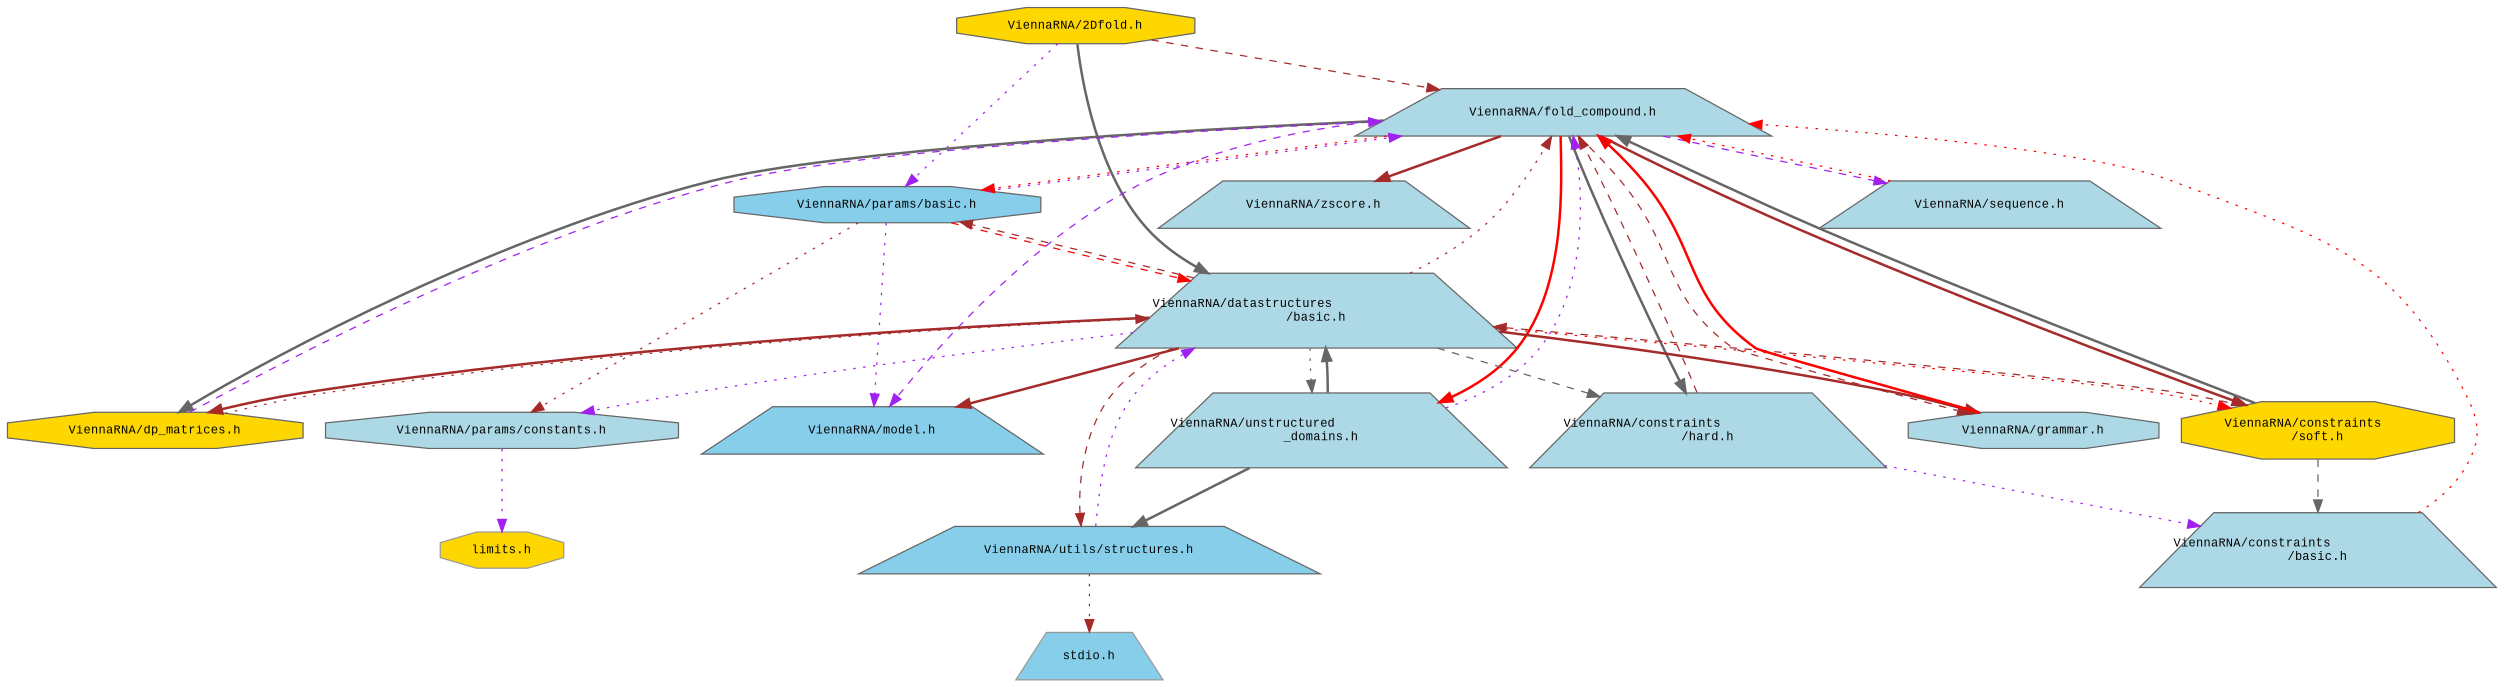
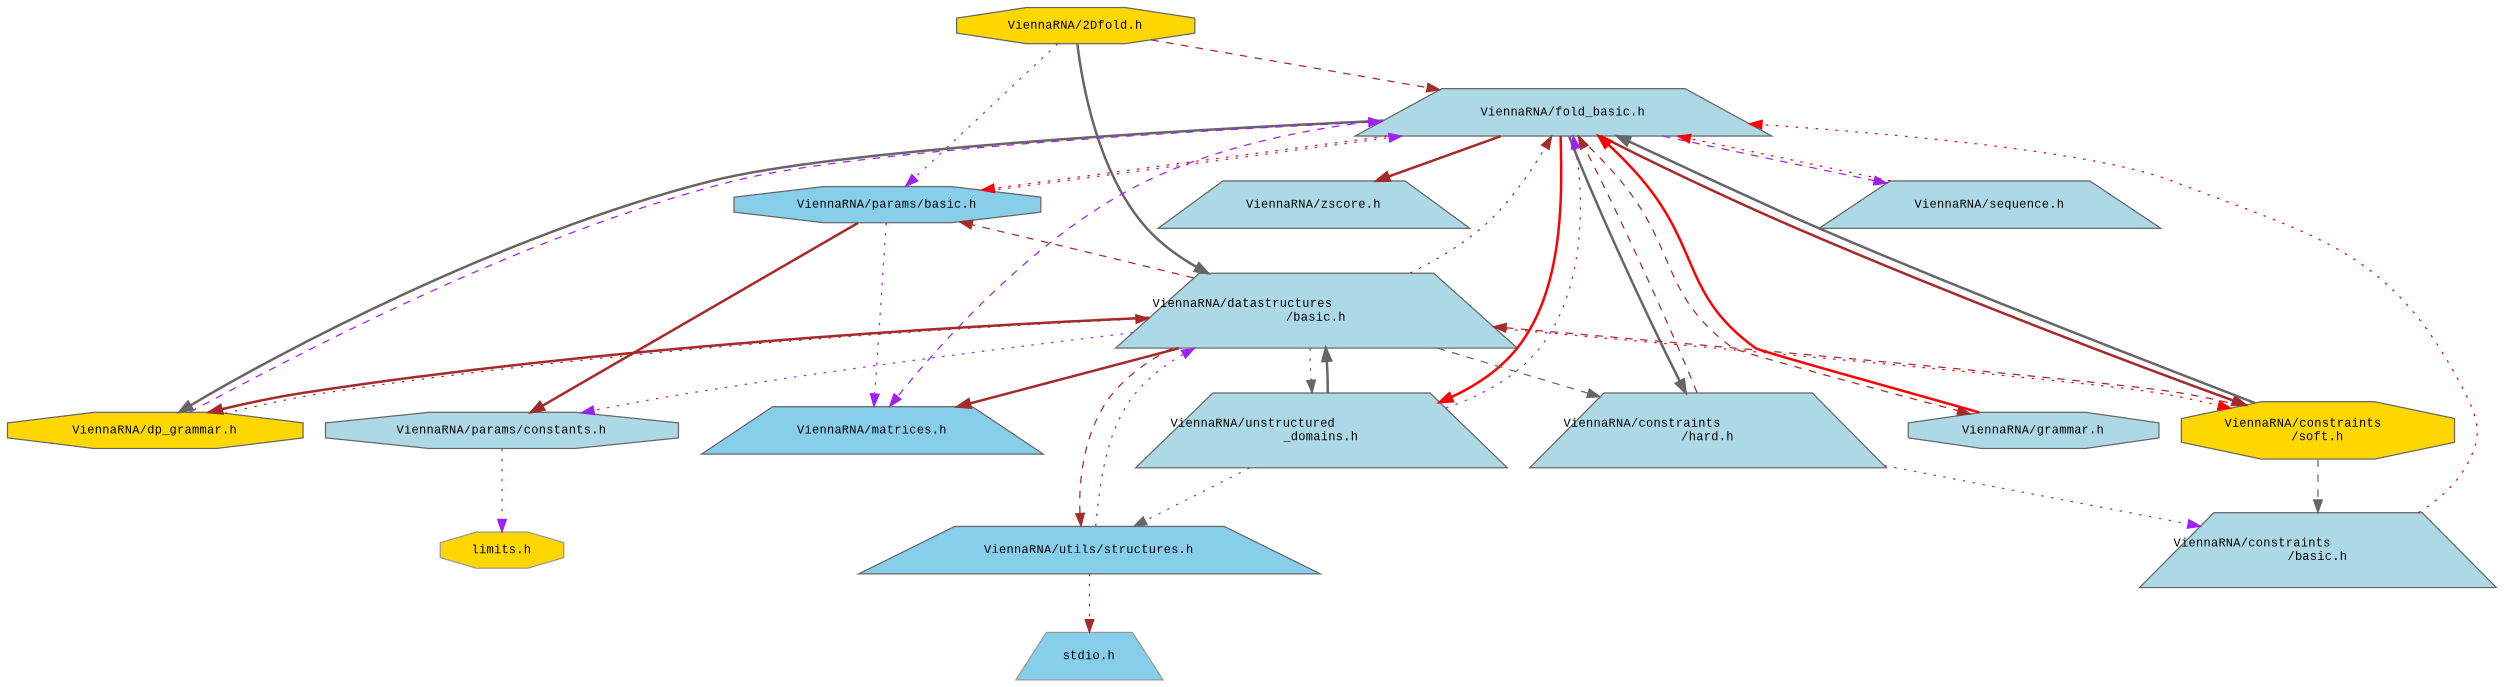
node "ViennaRNA/fold_compound.h": label "ViennaRNA/fold_compound.h" -> "ViennaRNA/fold_basic.h"
edge "ViennaRNA/params/basic.h" -> "ViennaRNA/datastructures /basic.h": removed
edge "ViennaRNA/params/basic.h" -> "ViennaRNA/params/constants.h": style dotted -> bold
edge "ViennaRNA/datastructures /basic.h" -> "ViennaRNA/grammar.h": removed
node "ViennaRNA/dp_matrices.h": label "ViennaRNA/dp_matrices.h" -> "ViennaRNA/dp_grammar.h"
node "ViennaRNA/model.h": label "ViennaRNA/model.h" -> "ViennaRNA/matrices.h"
edge "ViennaRNA/unstructured _domains.h" -> "ViennaRNA/utils/structures.h": style bold -> dotted
